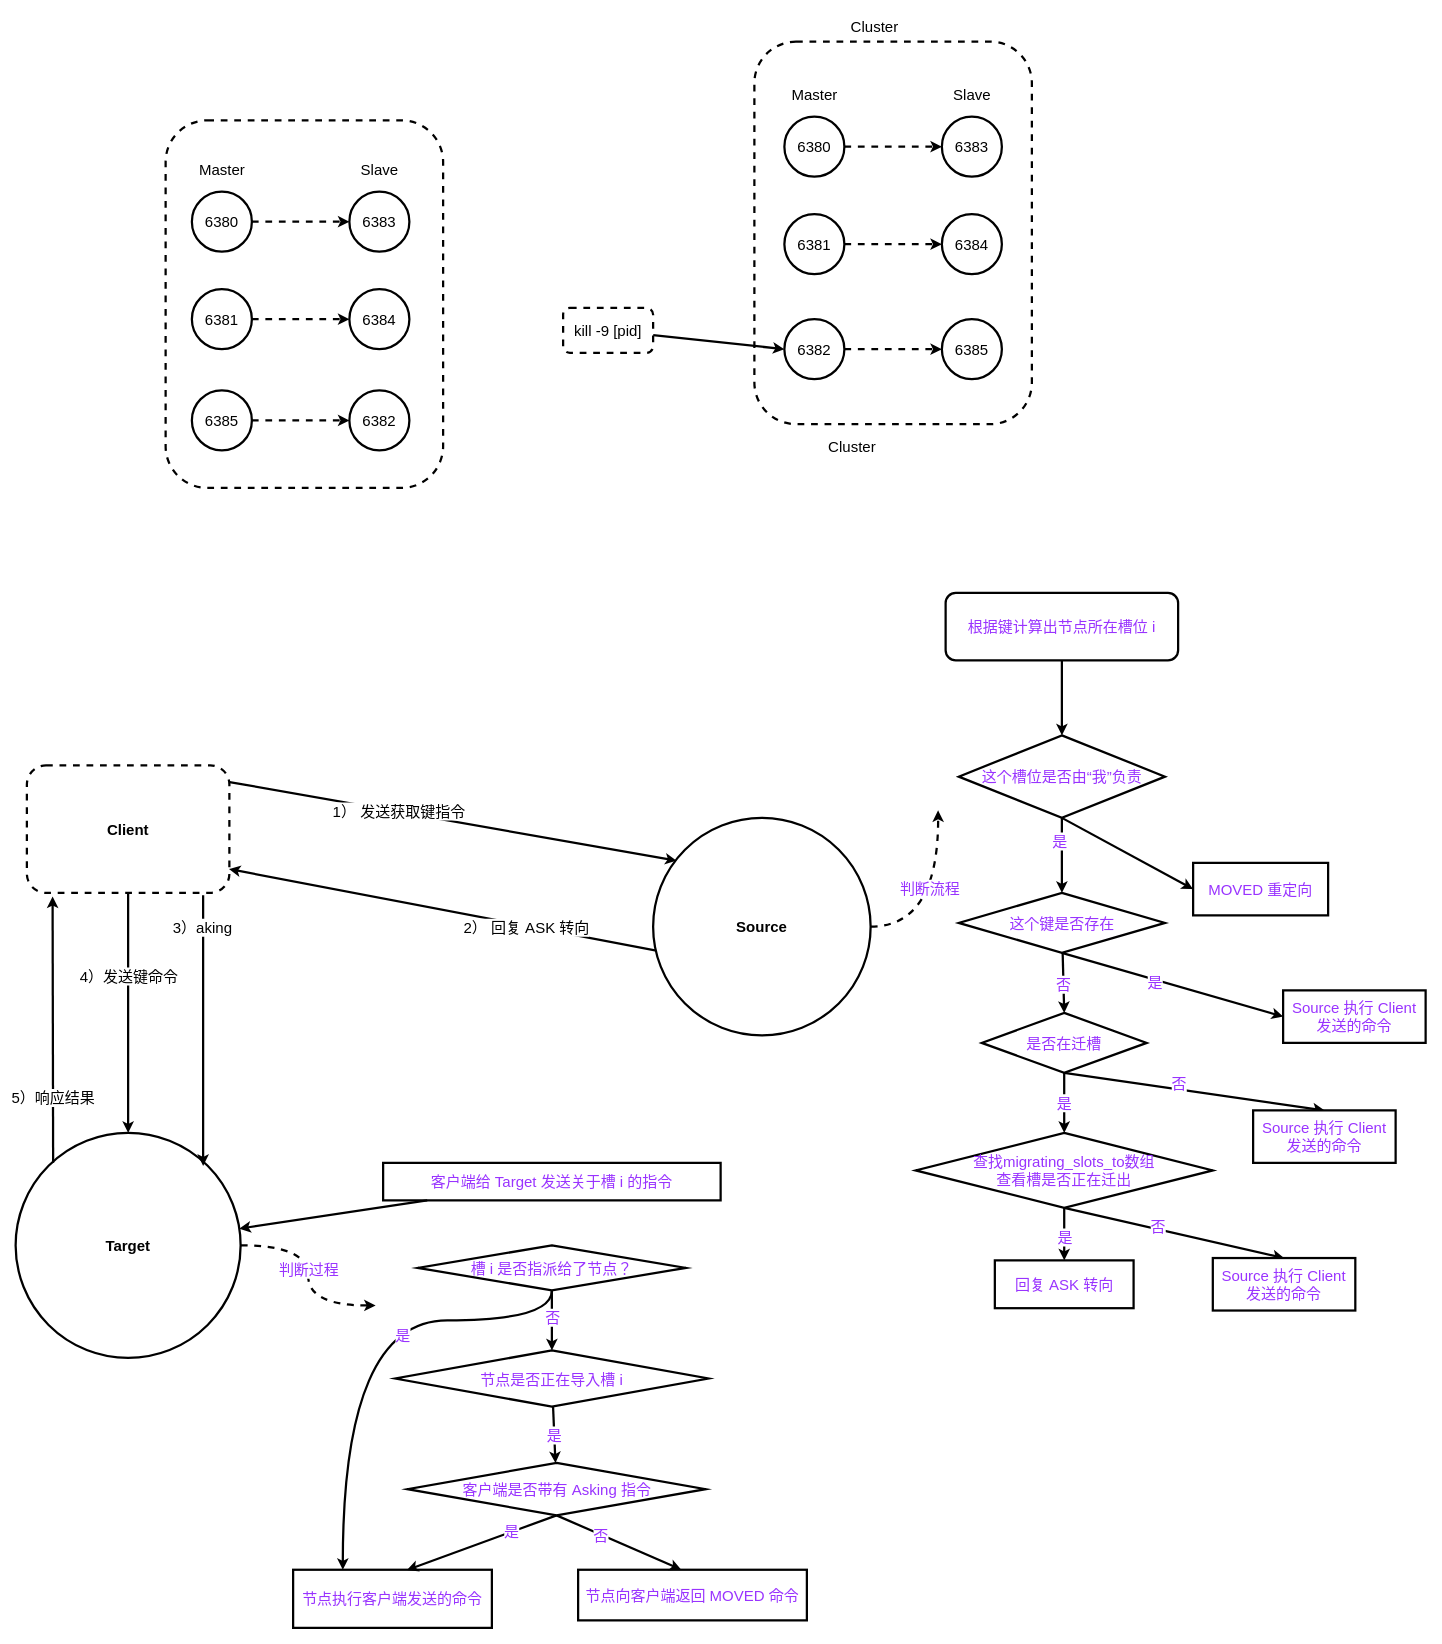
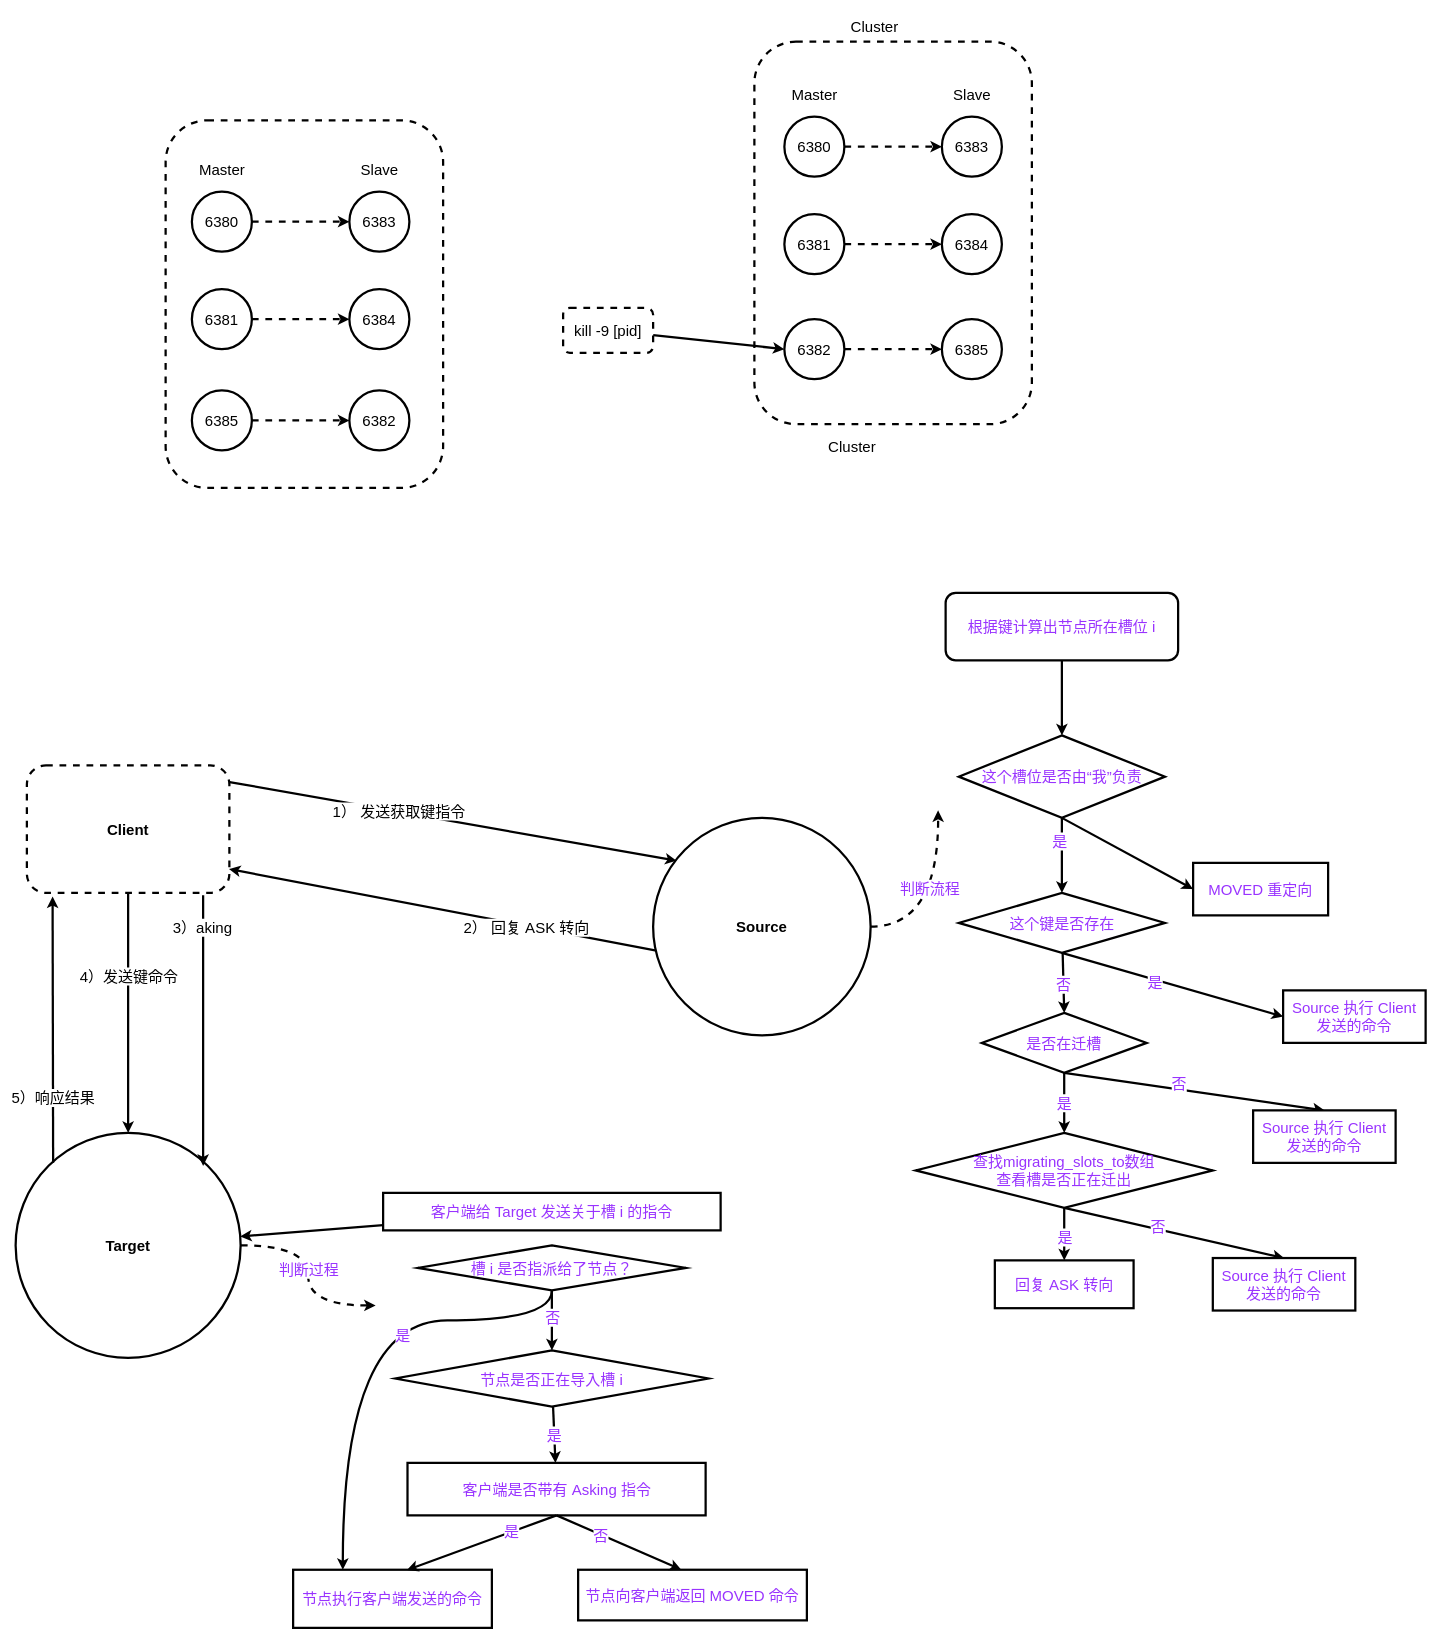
node "客户端给 Target 发送关于槽 i 的指令": moved (552, 1182) -> (552, 1212)
node "客户端是否带有 Asking 指令": shape diamond -> rectangle
